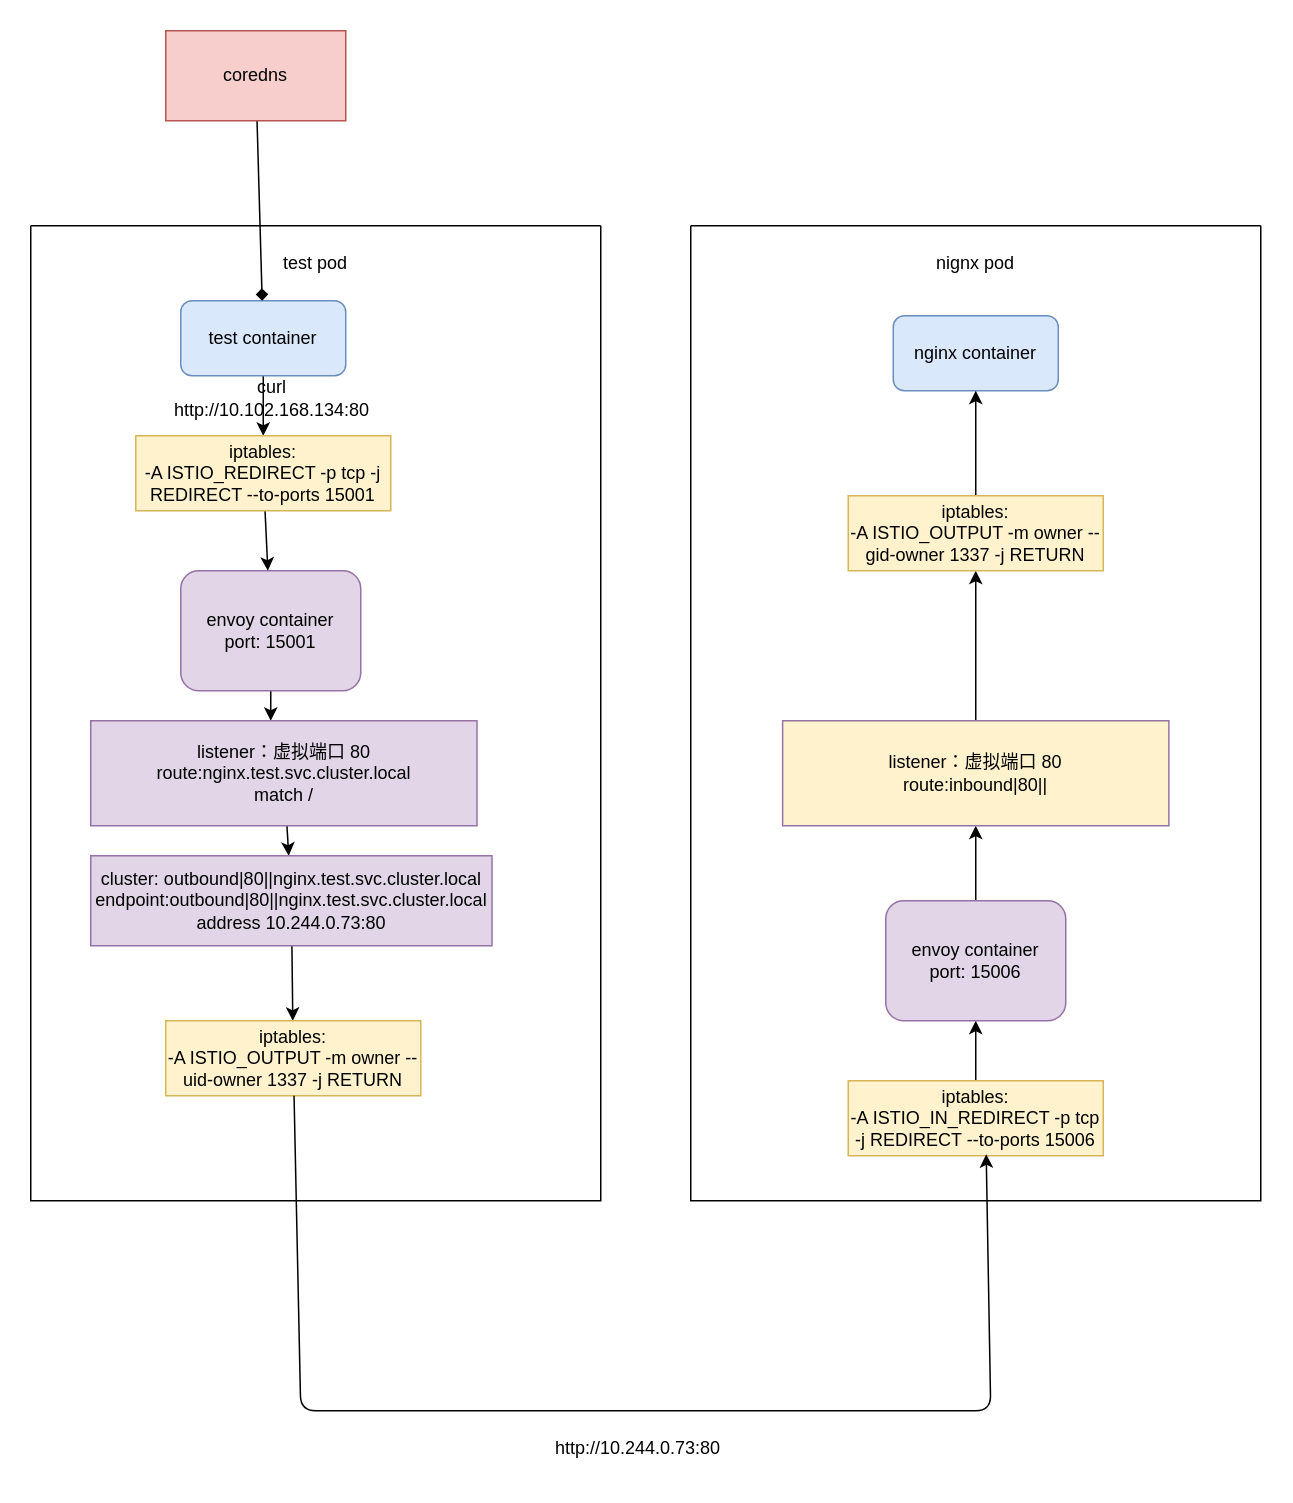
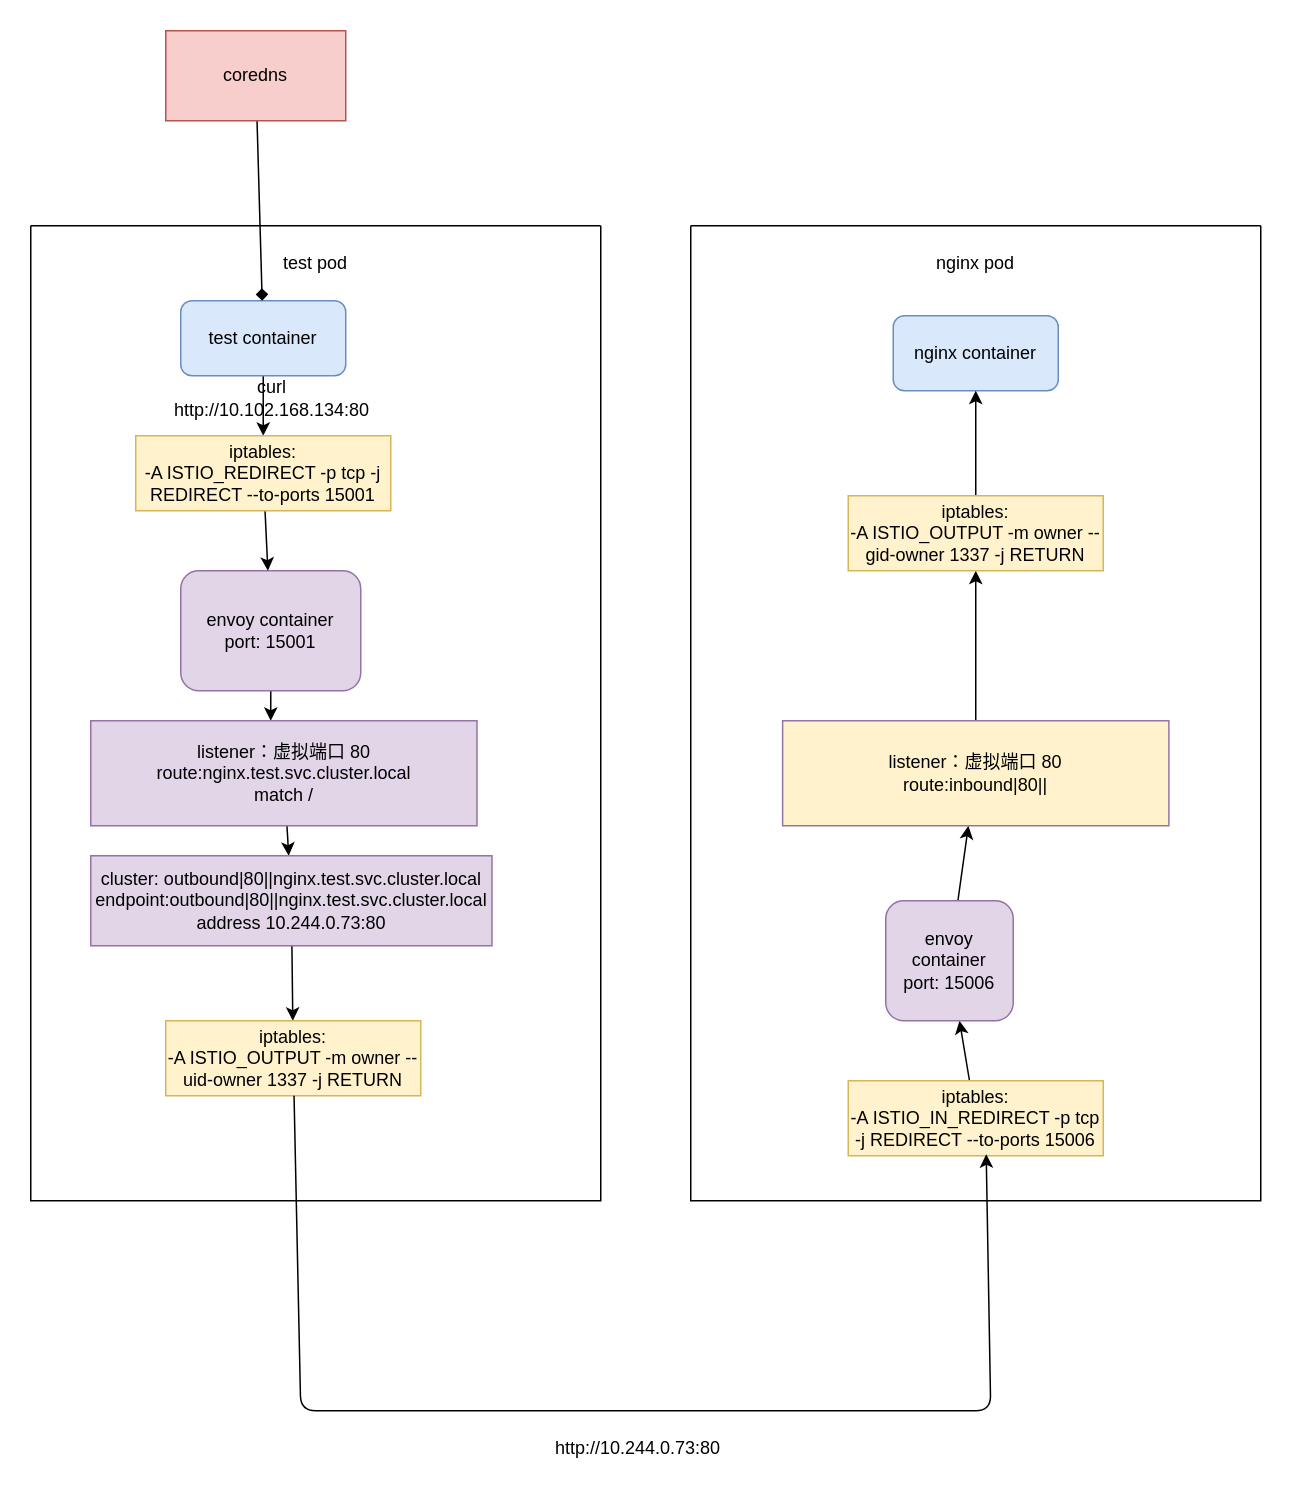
node "nignx pod": label "nignx pod" -> "nginx pod"
node "envoy container port: 15006": size 180x120 -> 128x120
